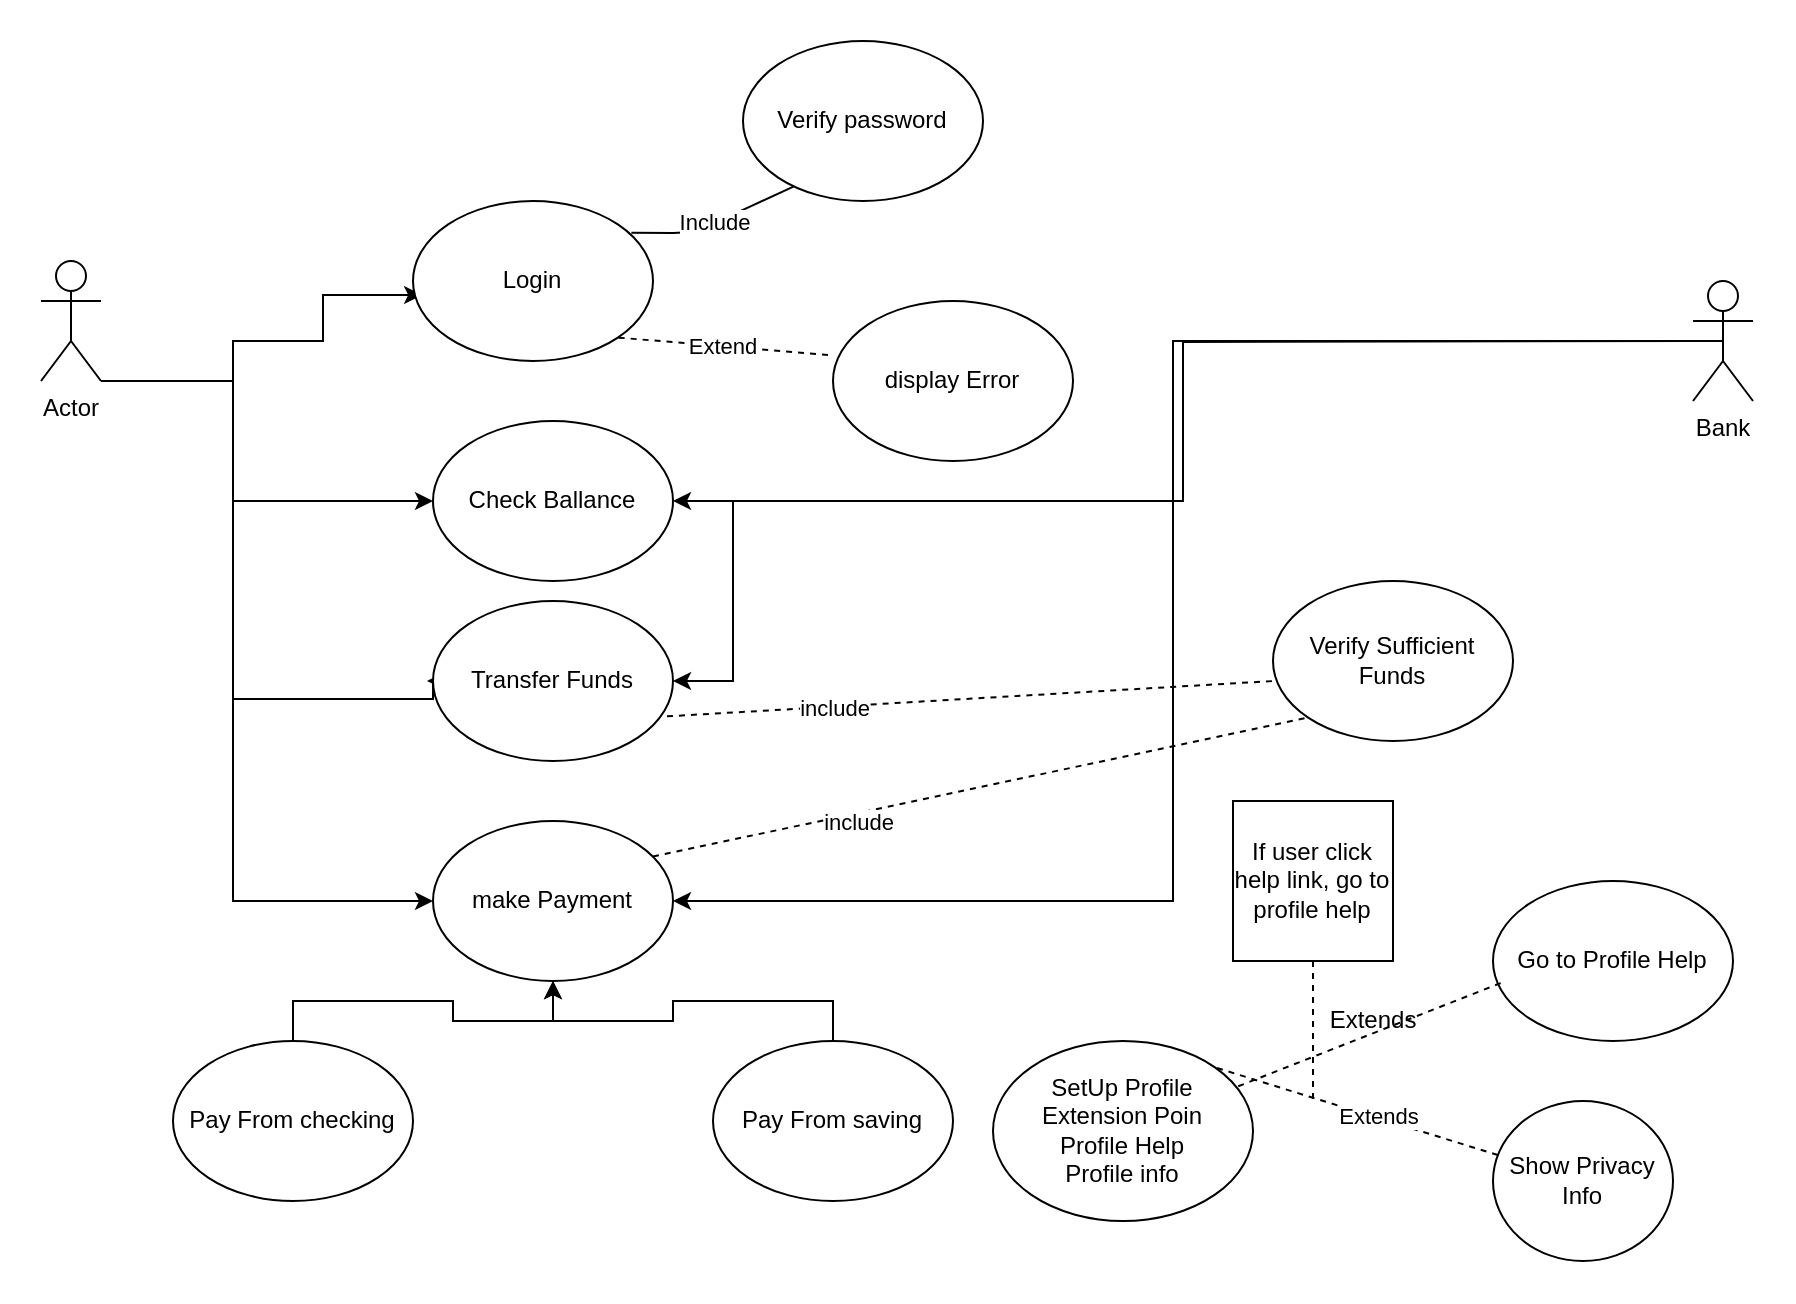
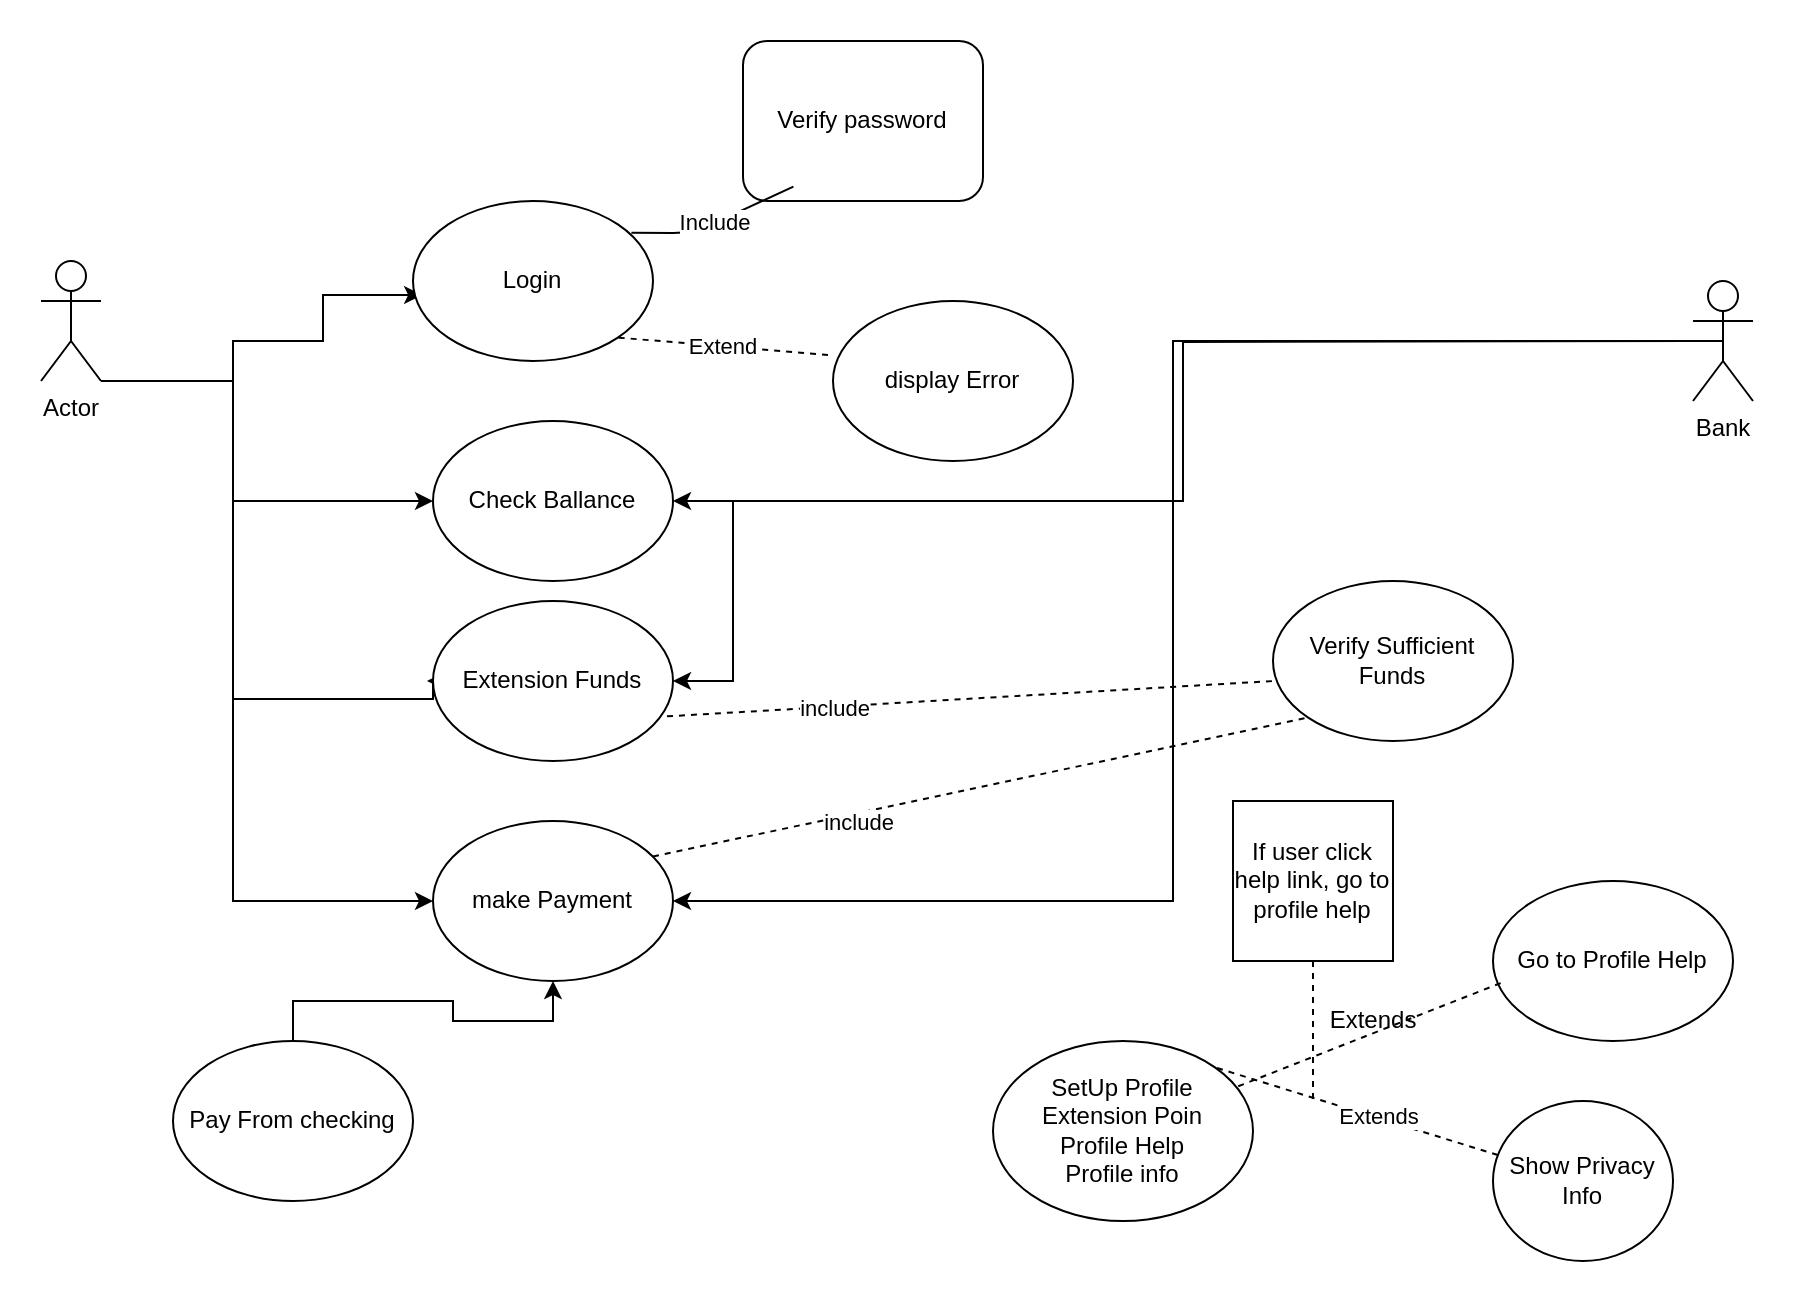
node "Verify password": shape ellipse -> rounded rectangle
node "Transfer Funds": label "Transfer Funds" -> "Extension Funds"
edge "Pay From saving" -> "make Payment": removed
node "Pay From saving": removed
